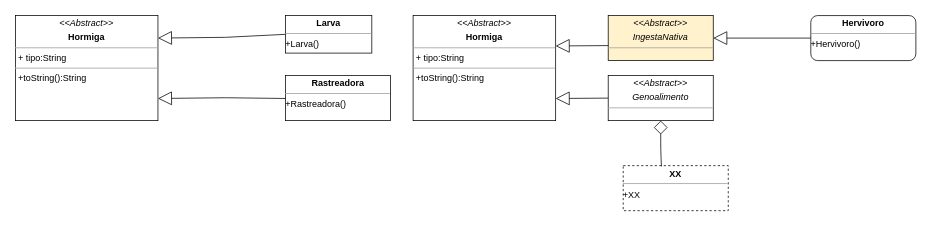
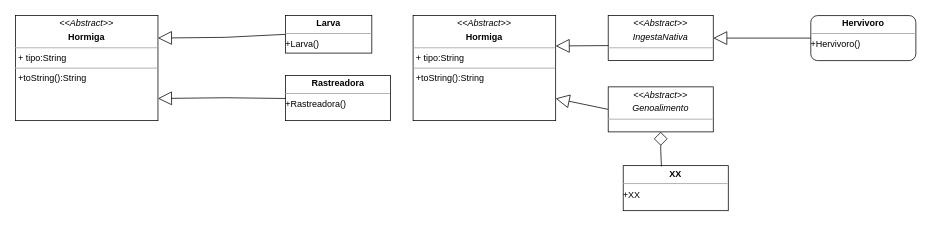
node "<<Abstract>> IngestaNativa": fillcolor #fff2cc -> #ffffff
node "<<Abstract>> Genoalimento": moved (660, 98) -> (660, 109)
node "XX +XX": style dashed -> solid
